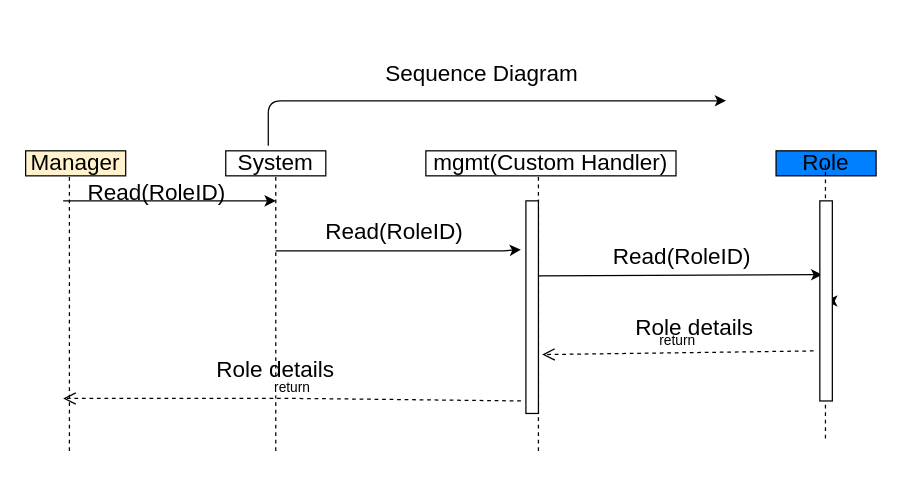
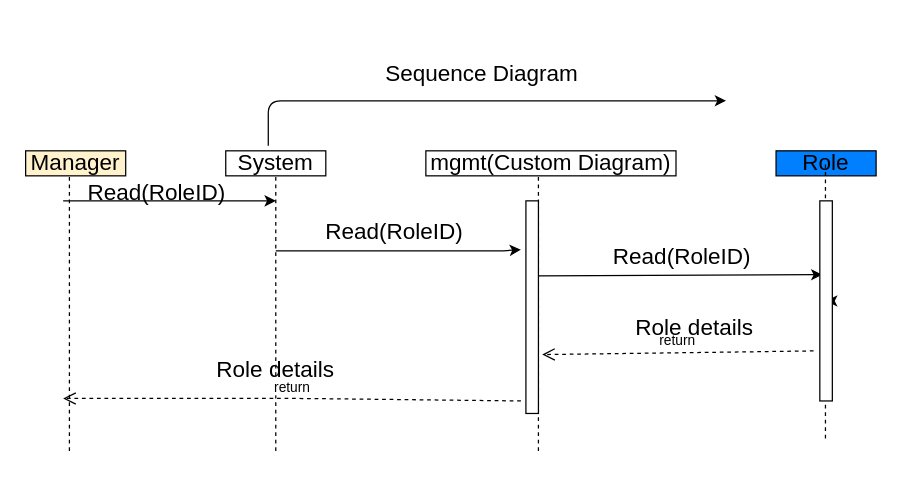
node "mgmt(Custom Handler)": label "mgmt(Custom Handler)" -> "mgmt(Custom Diagram)"
